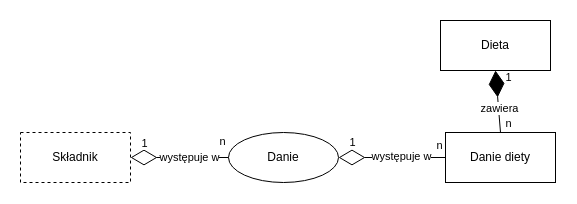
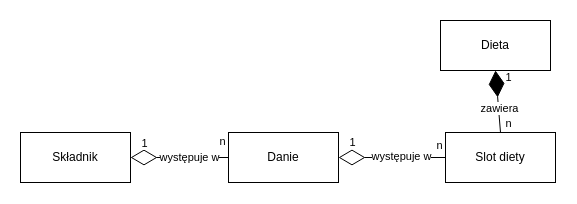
node "Składnik": style dashed -> solid
node "Danie": shape ellipse -> rectangle
node "Danie diety": label "Danie diety" -> "Slot diety"
